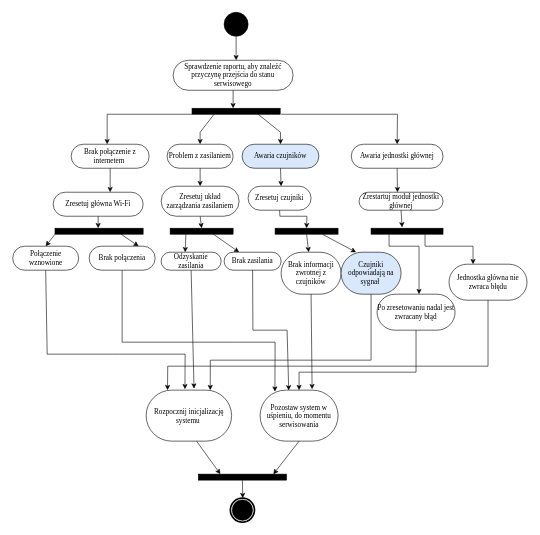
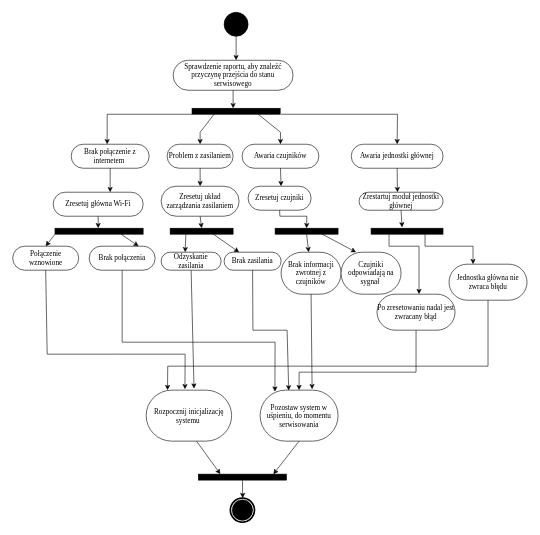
node "Awaria czujników": fillcolor #dae8fc -> #ffffff
node "Czujniki odpowiadają na sygnał": fillcolor #dae8fc -> #ffffff
edge "Czujniki odpowiadają na sygnał" -> "Rozpocznij inicjalizację systemu": removed
